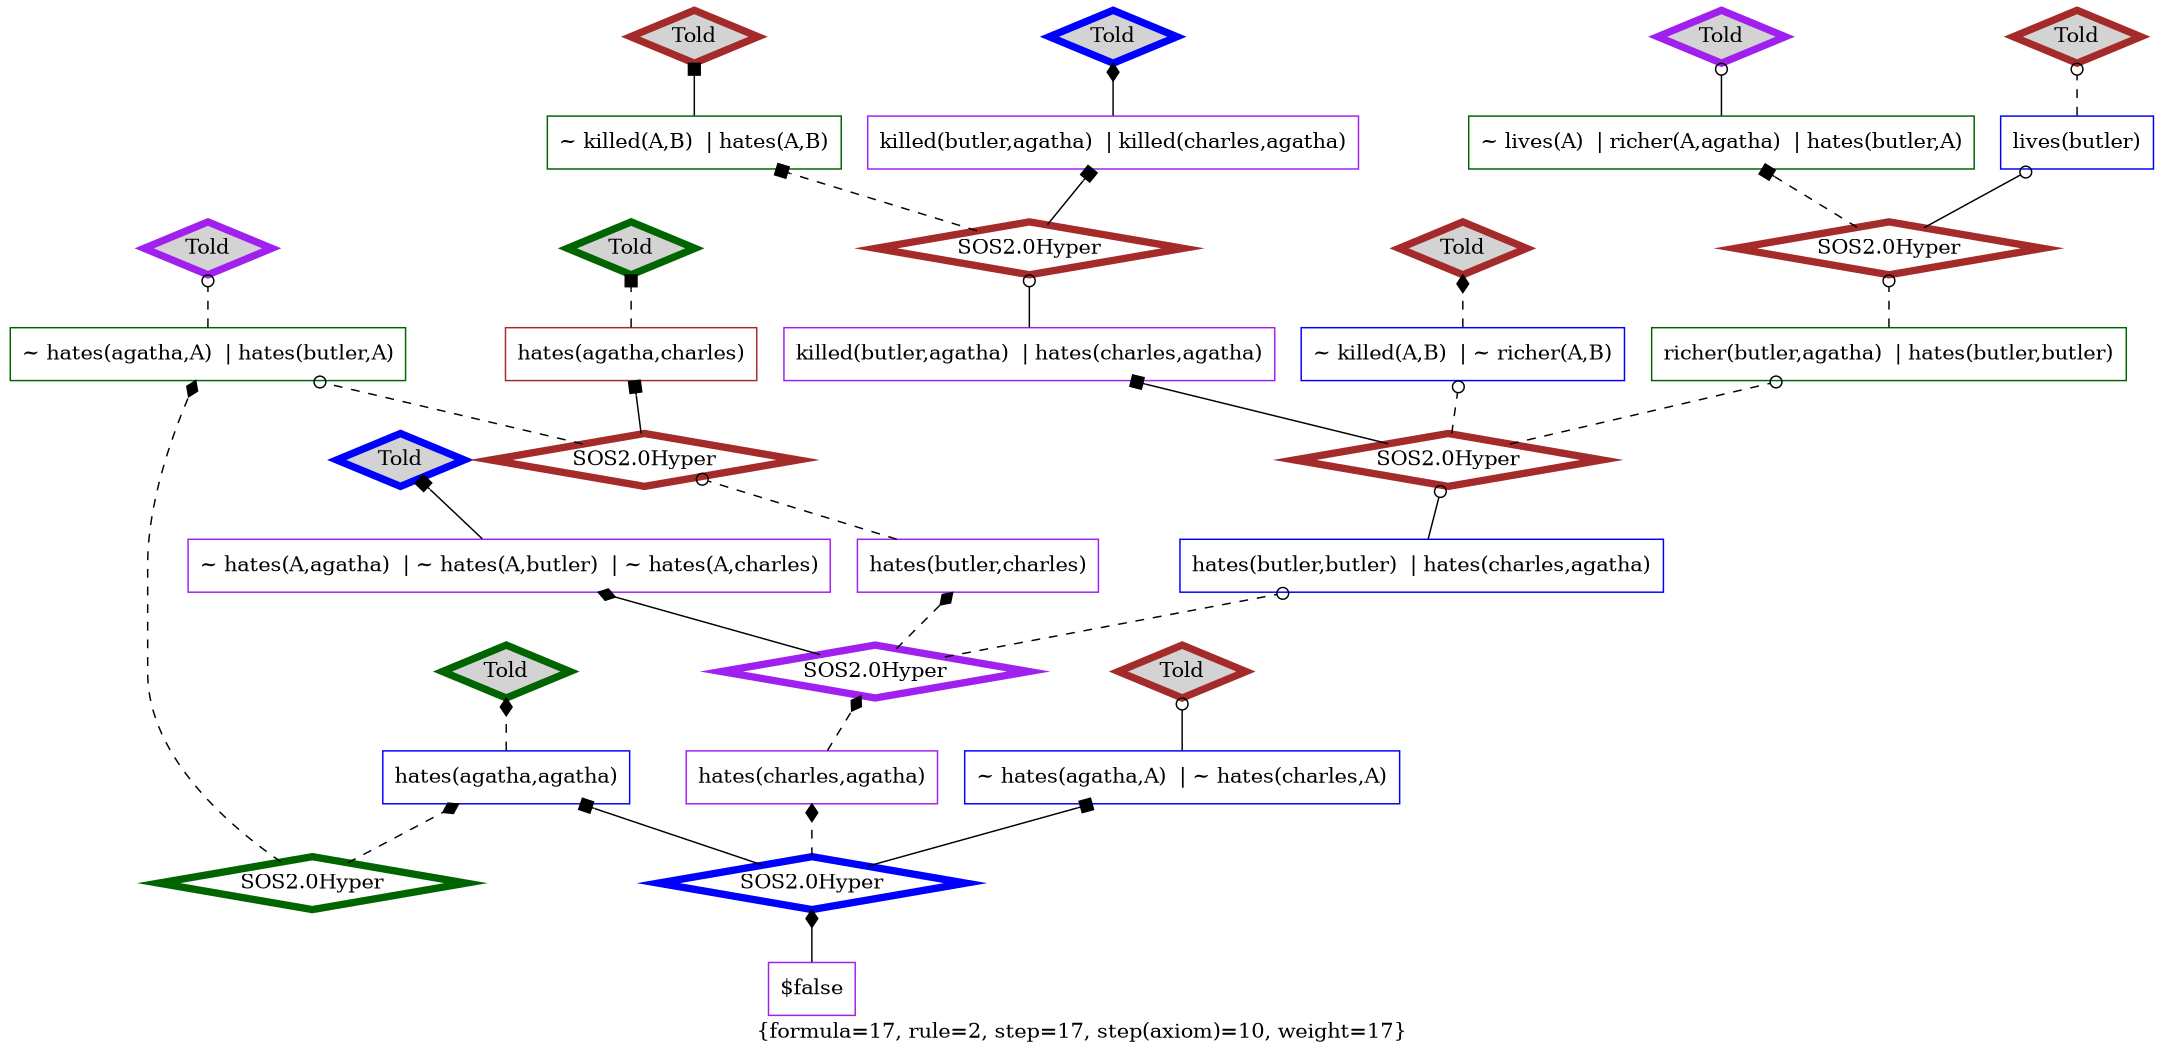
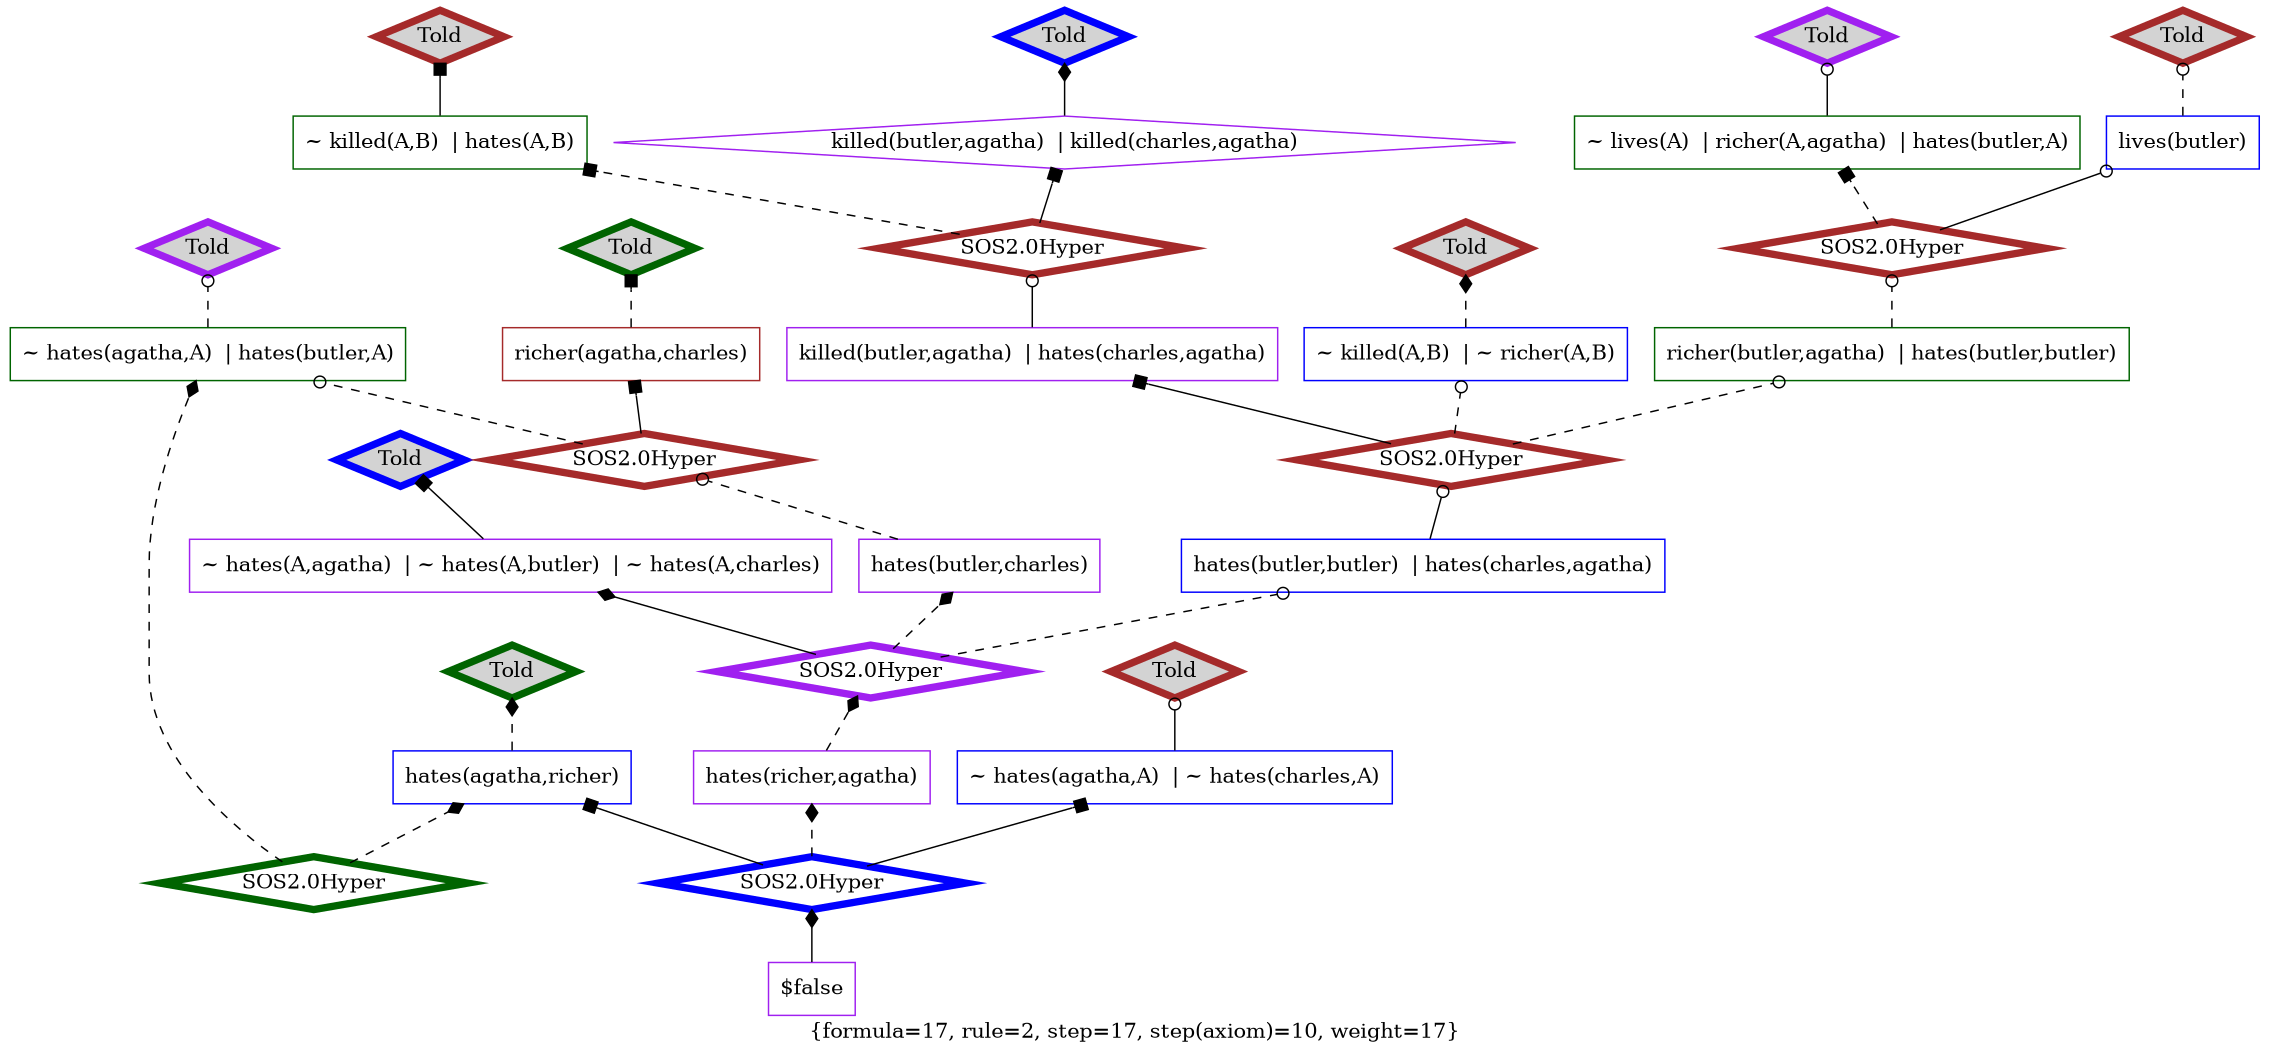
node "killed(butler,agatha)  | killed(charles,agatha)": shape box -> diamond
node "hates(agatha,charles)": label "hates(agatha,charles)" -> "richer(agatha,charles)"
node "hates(agatha,agatha)": label "hates(agatha,agatha)" -> "hates(agatha,richer)"
node "hates(charles,agatha)": label "hates(charles,agatha)" -> "hates(richer,agatha)"
